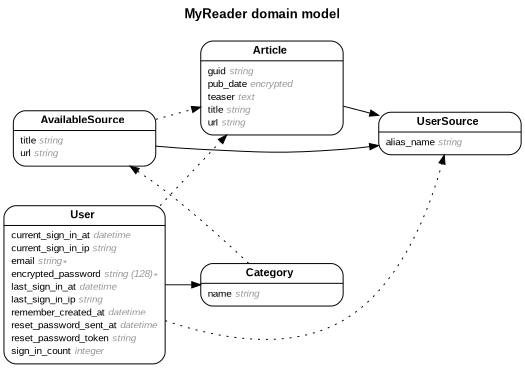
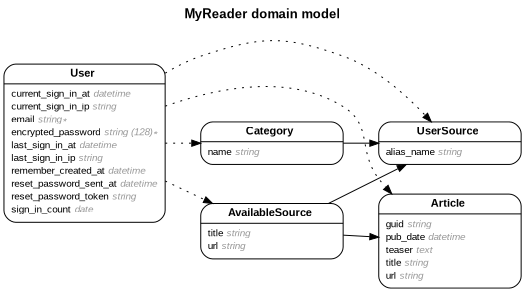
node "Article": text "encrypted" -> "datetime"
edge "Article" -- "UserSource": now "Category" -- "UserSource"
edge "Article" -- "AvailableSource": style dotted -> solid
edge "User" -- "Category": style solid -> dotted
node "User": text "integer" -> "date"
